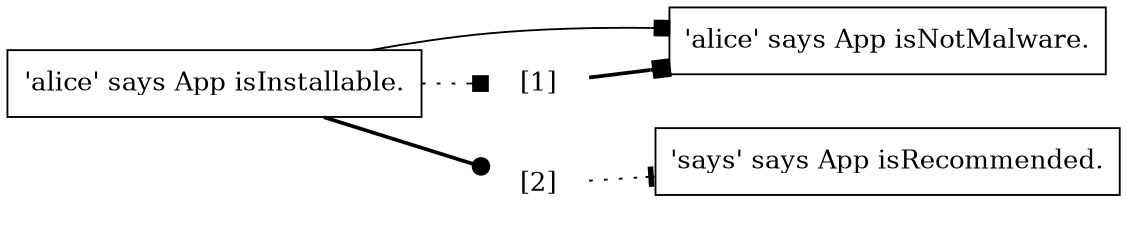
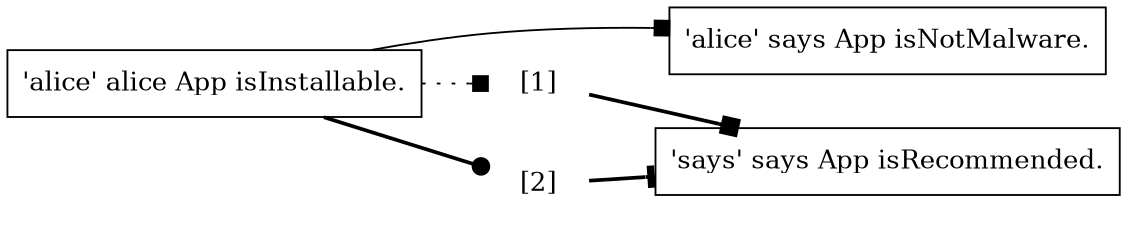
edge "[1]" -> "'alice' says App isNotMalware.": now "[1]" -> "'says' says App isRecommended."
node "'alice' says App isInstallable.": label "'alice' says App isInstallable." -> "'alice' alice App isInstallable."
edge "[2]" -> "'says' says App isRecommended.": style dotted -> bold
